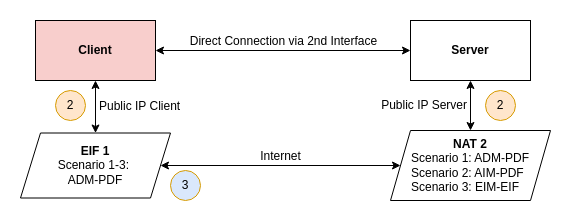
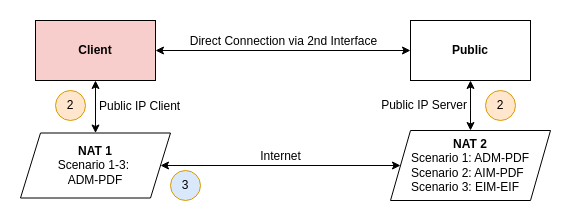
node "Server": label "Server" -> "Public"
node "EIF 1 Scenario 1-3: ADM-PDF": label "EIF 1 Scenario 1-3: ADM-PDF" -> "NAT 1 Scenario 1-3: ADM-PDF"
